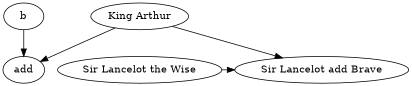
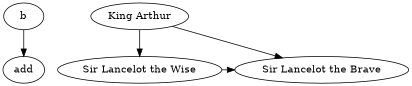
edge "King Arthur" -> "add": now "King Arthur" -> "Sir Lancelot the Wise"
node "Sir Lancelot add Brave": label "Sir Lancelot add Brave" -> "Sir Lancelot the Brave"
